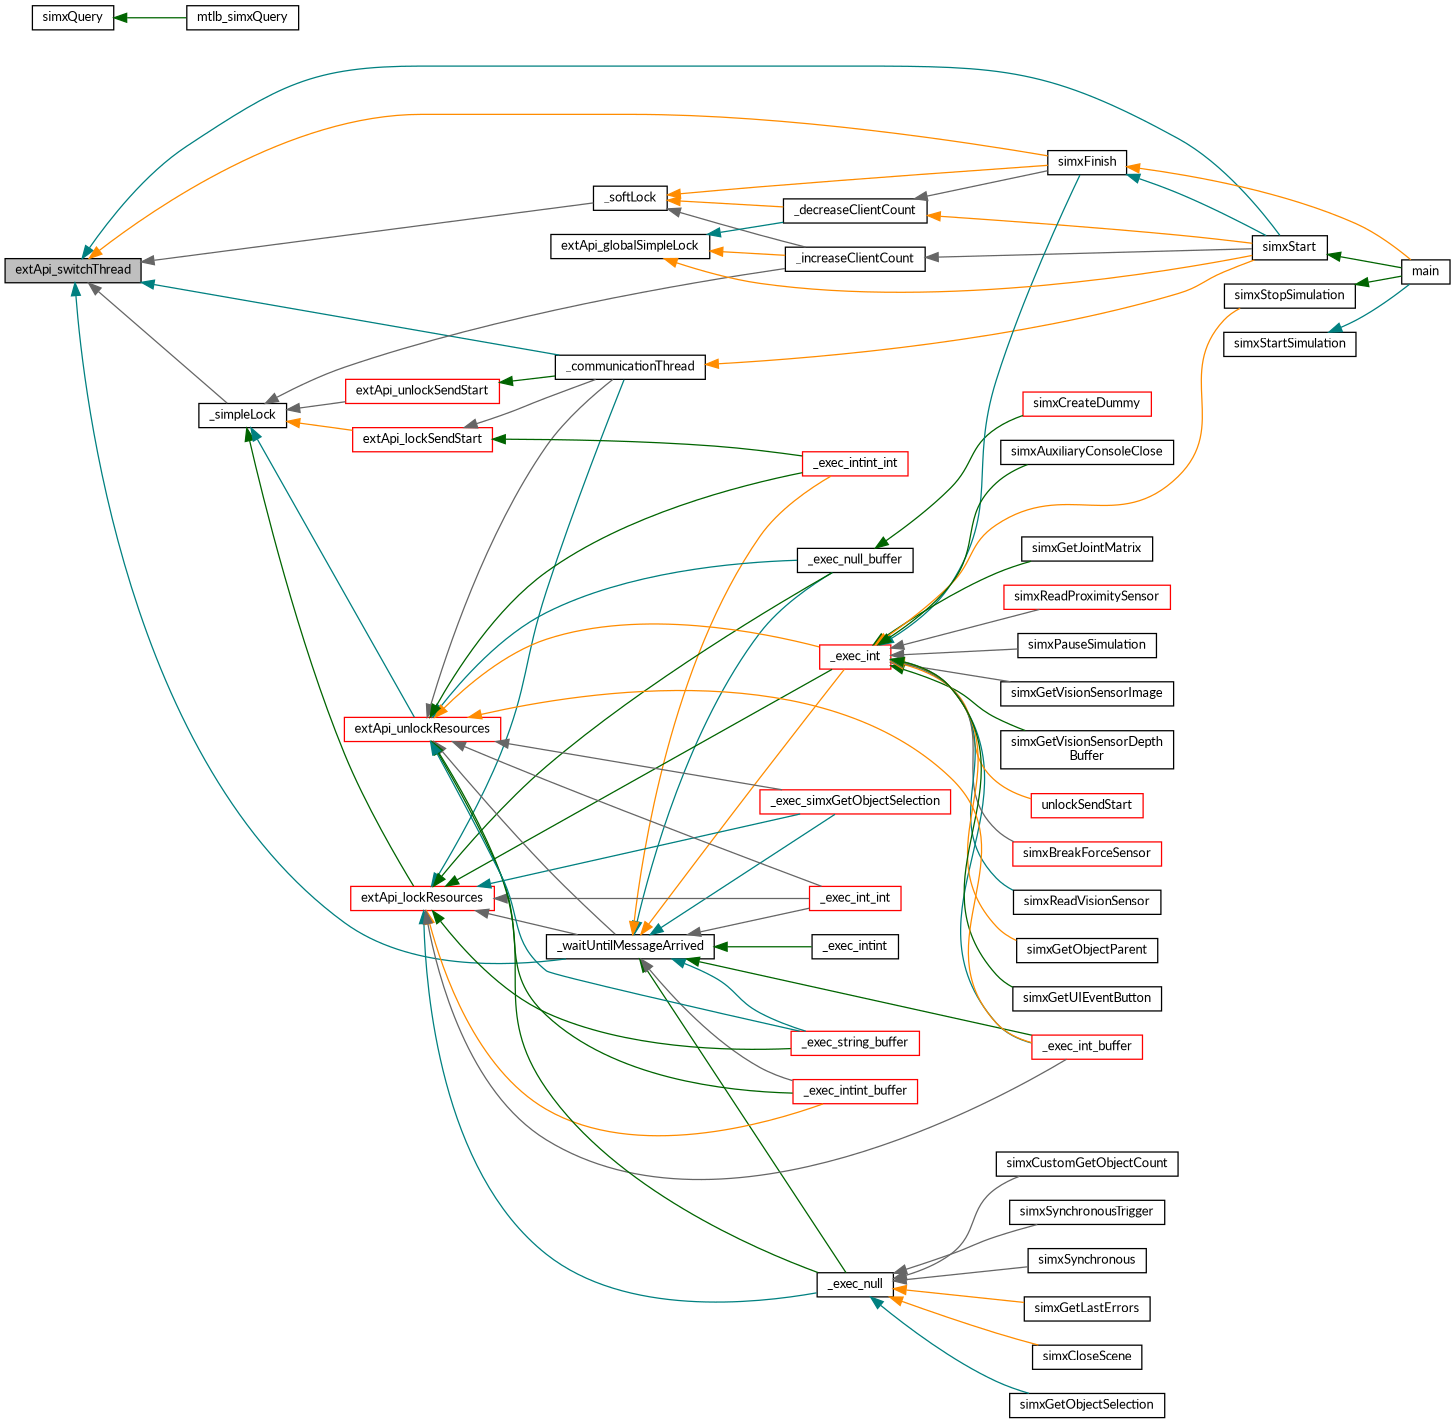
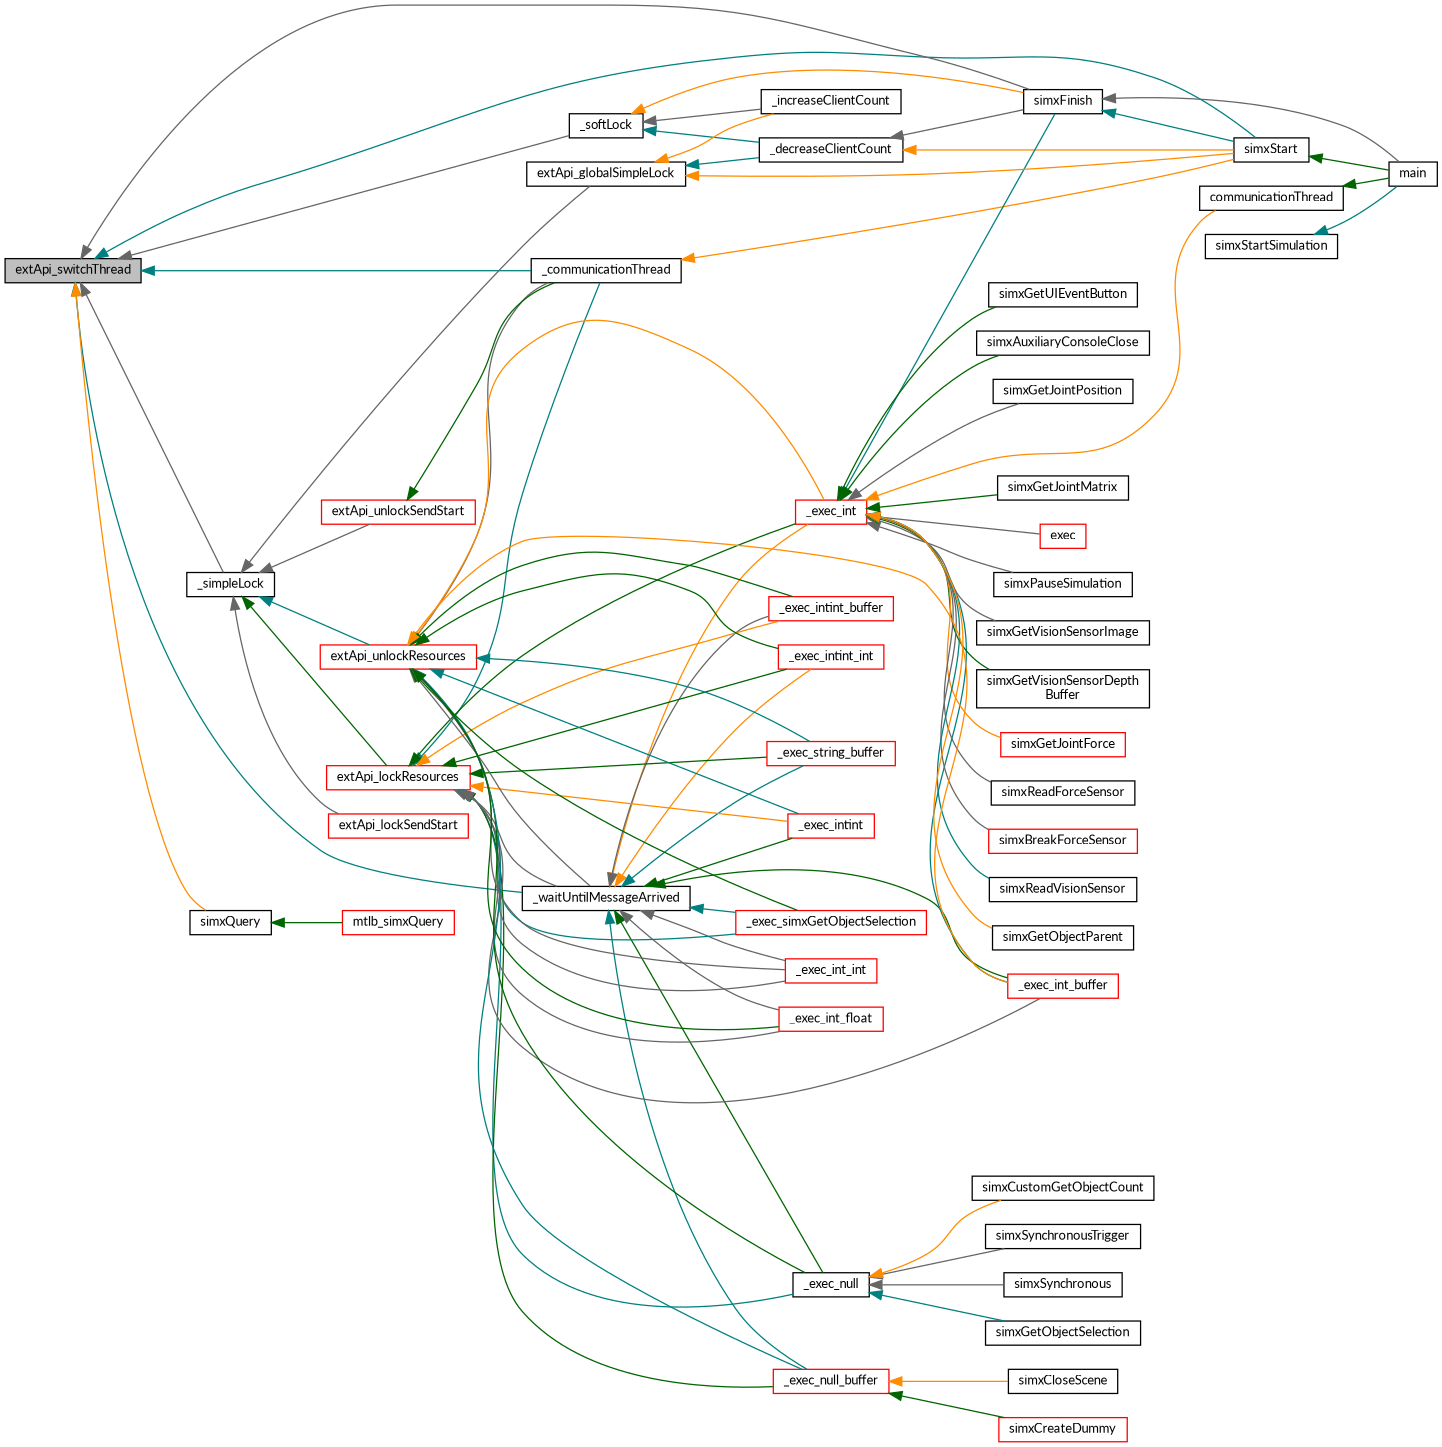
node "mtlb_simxQuery": color black -> red
edge "simxFinish" -> "extApi_switchThread": color darkorange -> gray40
edge "main" -> "simxFinish": color darkorange -> gray40
edge "_decreaseClientCount" -> "_softLock": color darkorange -> teal
edge "simxStart" -> "_increaseClientCount": removed
node "simxStopSimulation": label "simxStopSimulation" -> "communicationThread"
edge "_increaseClientCount" -> "_simpleLock": now "extApi_globalSimpleLock" -> "_simpleLock"
node "simxGetJointPosition": added
edge "_communicationThread" -> "extApi_lockSendStart": removed
edge "extApi_lockSendStart" -> "_simpleLock": color darkorange -> gray40
edge "_exec_intint_int" -> "extApi_lockSendStart": now "_exec_intint_int" -> "extApi_lockResources"
node "_exec_null_buffer": color black -> red
node "simxReadProximitySensor": label "simxReadProximitySensor" -> "exec"
edge "simxQuery" -> "extApi_switchThread": added
edge "_exec_intint" -> "extApi_unlockResources": added
edge "_exec_simxGetObjectSelection" -> "extApi_unlockResources": color gray40 -> darkgreen
node "simxReadForceSensor": added
edge "_exec_intint" -> "extApi_lockResources": added
node "unlockSendStart": label "unlockSendStart" -> "simxGetJointForce"
node "_exec_intint": color black -> red
node "_exec_int_float": added
edge "simxCustomGetObjectCount" -> "_exec_null": color gray40 -> darkorange
node "simxGetLastErrors": removed
edge "simxCloseScene" -> "_exec_null": now "simxCloseScene" -> "_exec_null_buffer"
